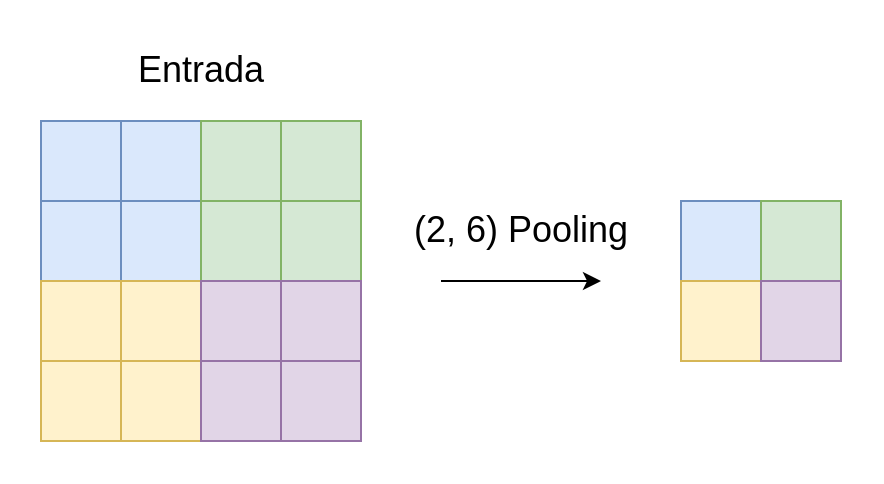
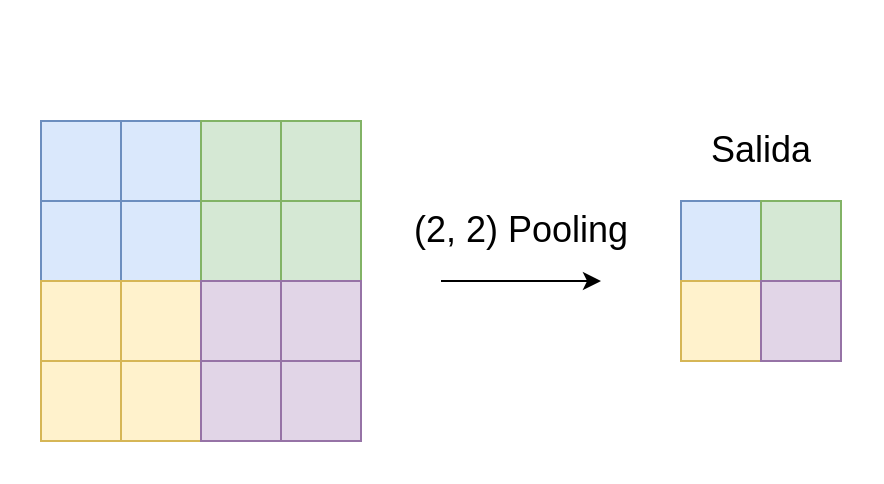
node "Entrada": removed
node "Salida": added
node "(2, 6) Pooling": label "(2, 6) Pooling" -> "(2, 2) Pooling"
